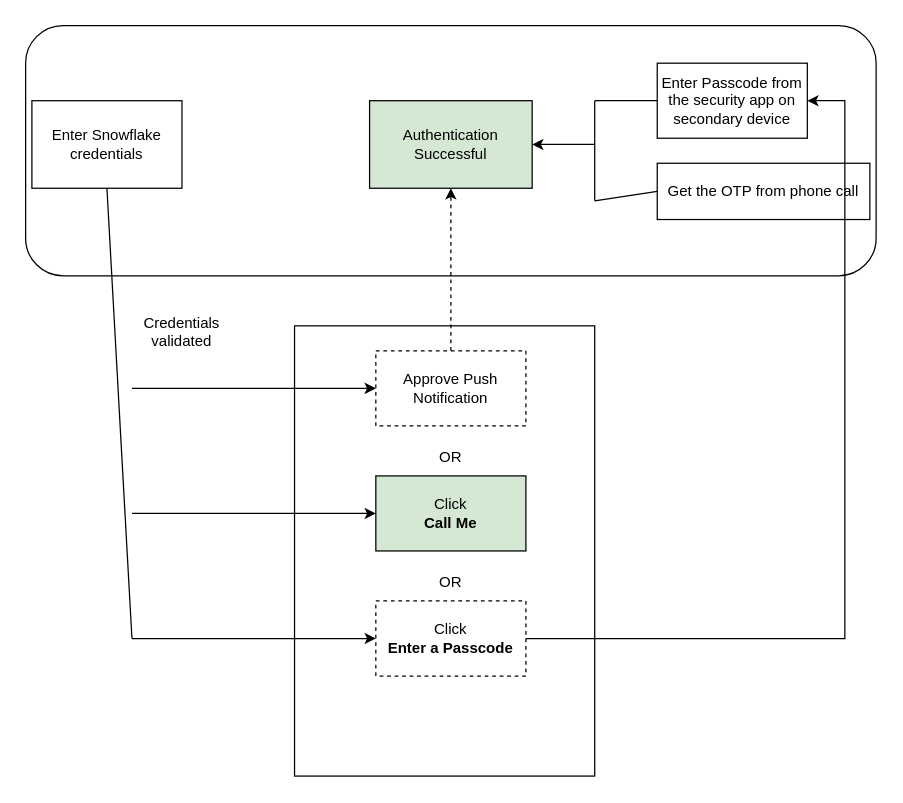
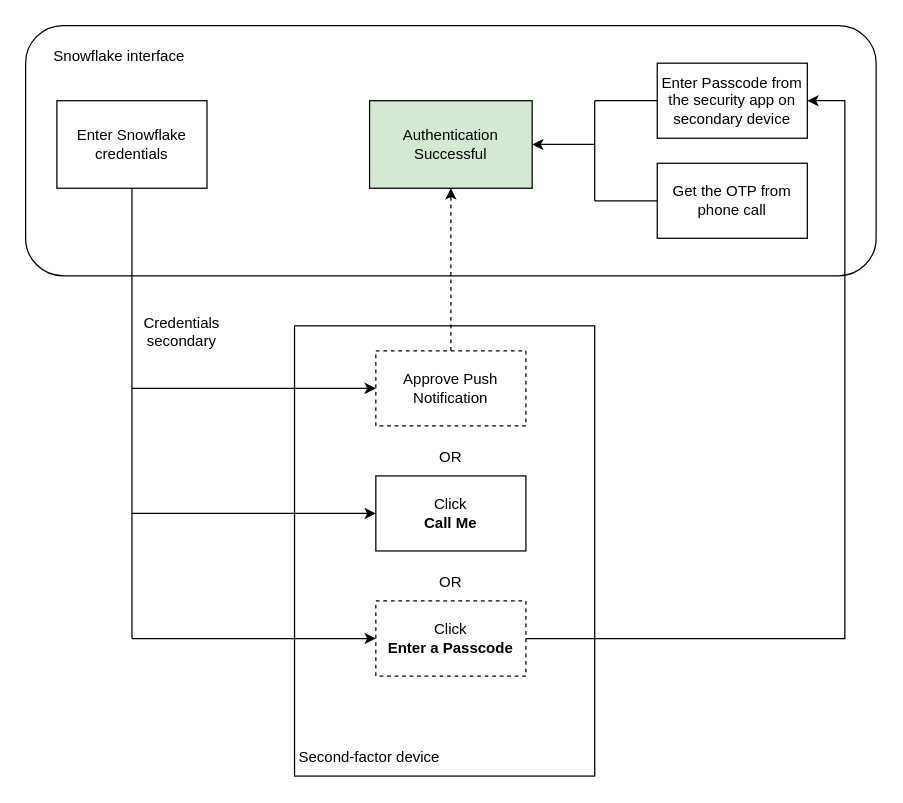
node "Snowflake interface": added
node "Enter Snowflake credentials": moved (107, 144) -> (132, 144)
node "Get the OTP from phone call": size 213x56 -> 150x75
node "Credentials validated": label "Credentials validated" -> "Credentials secondary"
node "Click Call Me": fillcolor #d5e8d4 -> #ffffff
node "Second-factor device": added
